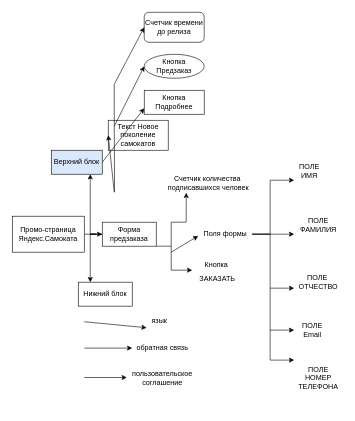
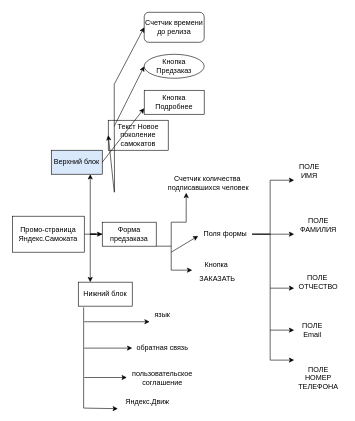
node "язык": moved (159, 321) -> (162, 315)
edge "Нижний блок" -> "Яндекс.Движ": added
node "Яндекс.Движ": added
